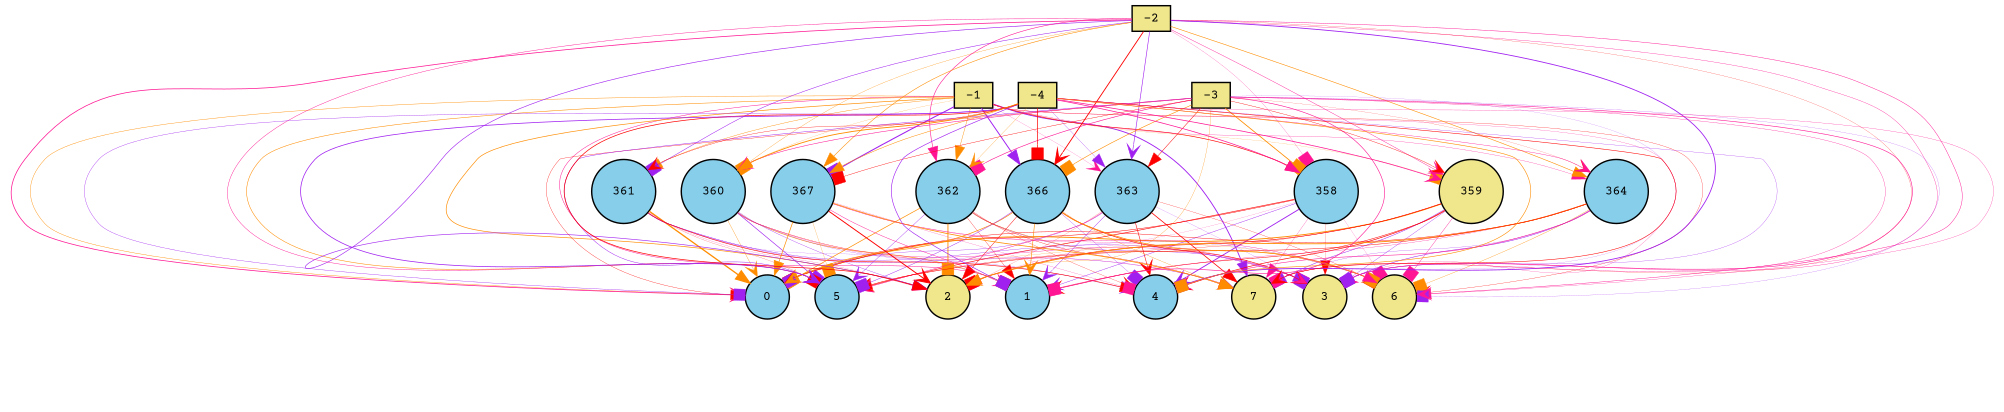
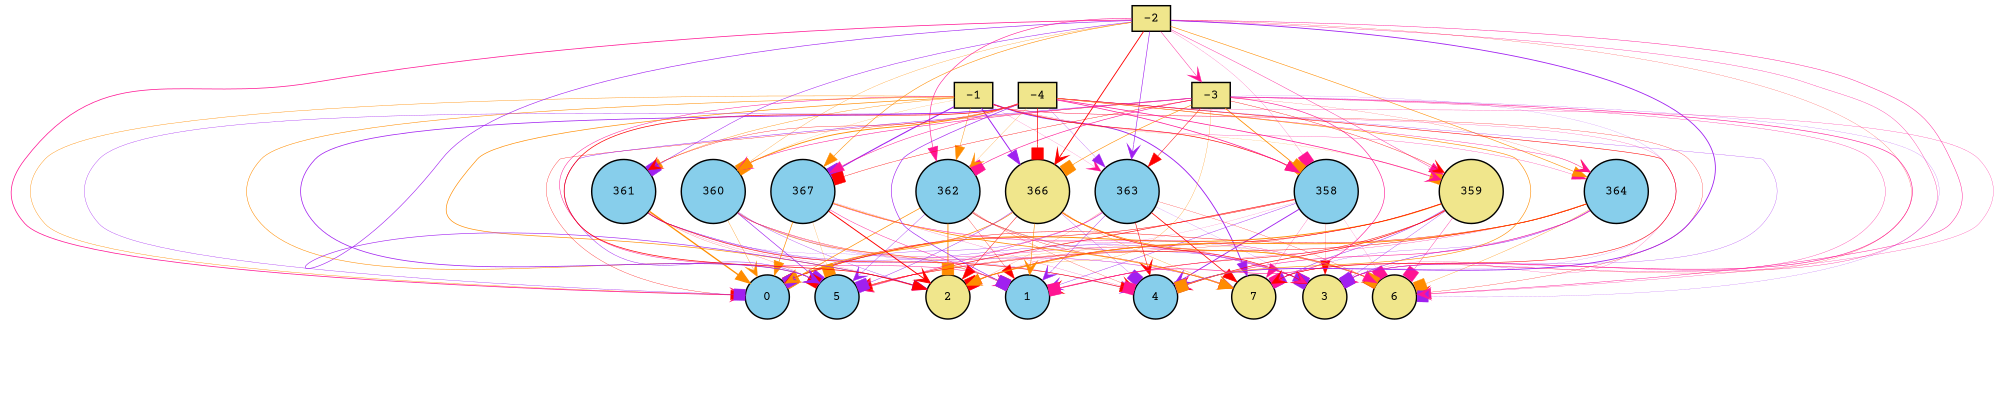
edge "-2" -> "359": arrowhead vee -> normal
edge "-2" -> "5": now "-2" -> "-3"
edge "-4" -> "367": color darkorange -> deeppink
node "366": fillcolor skyblue -> khaki
